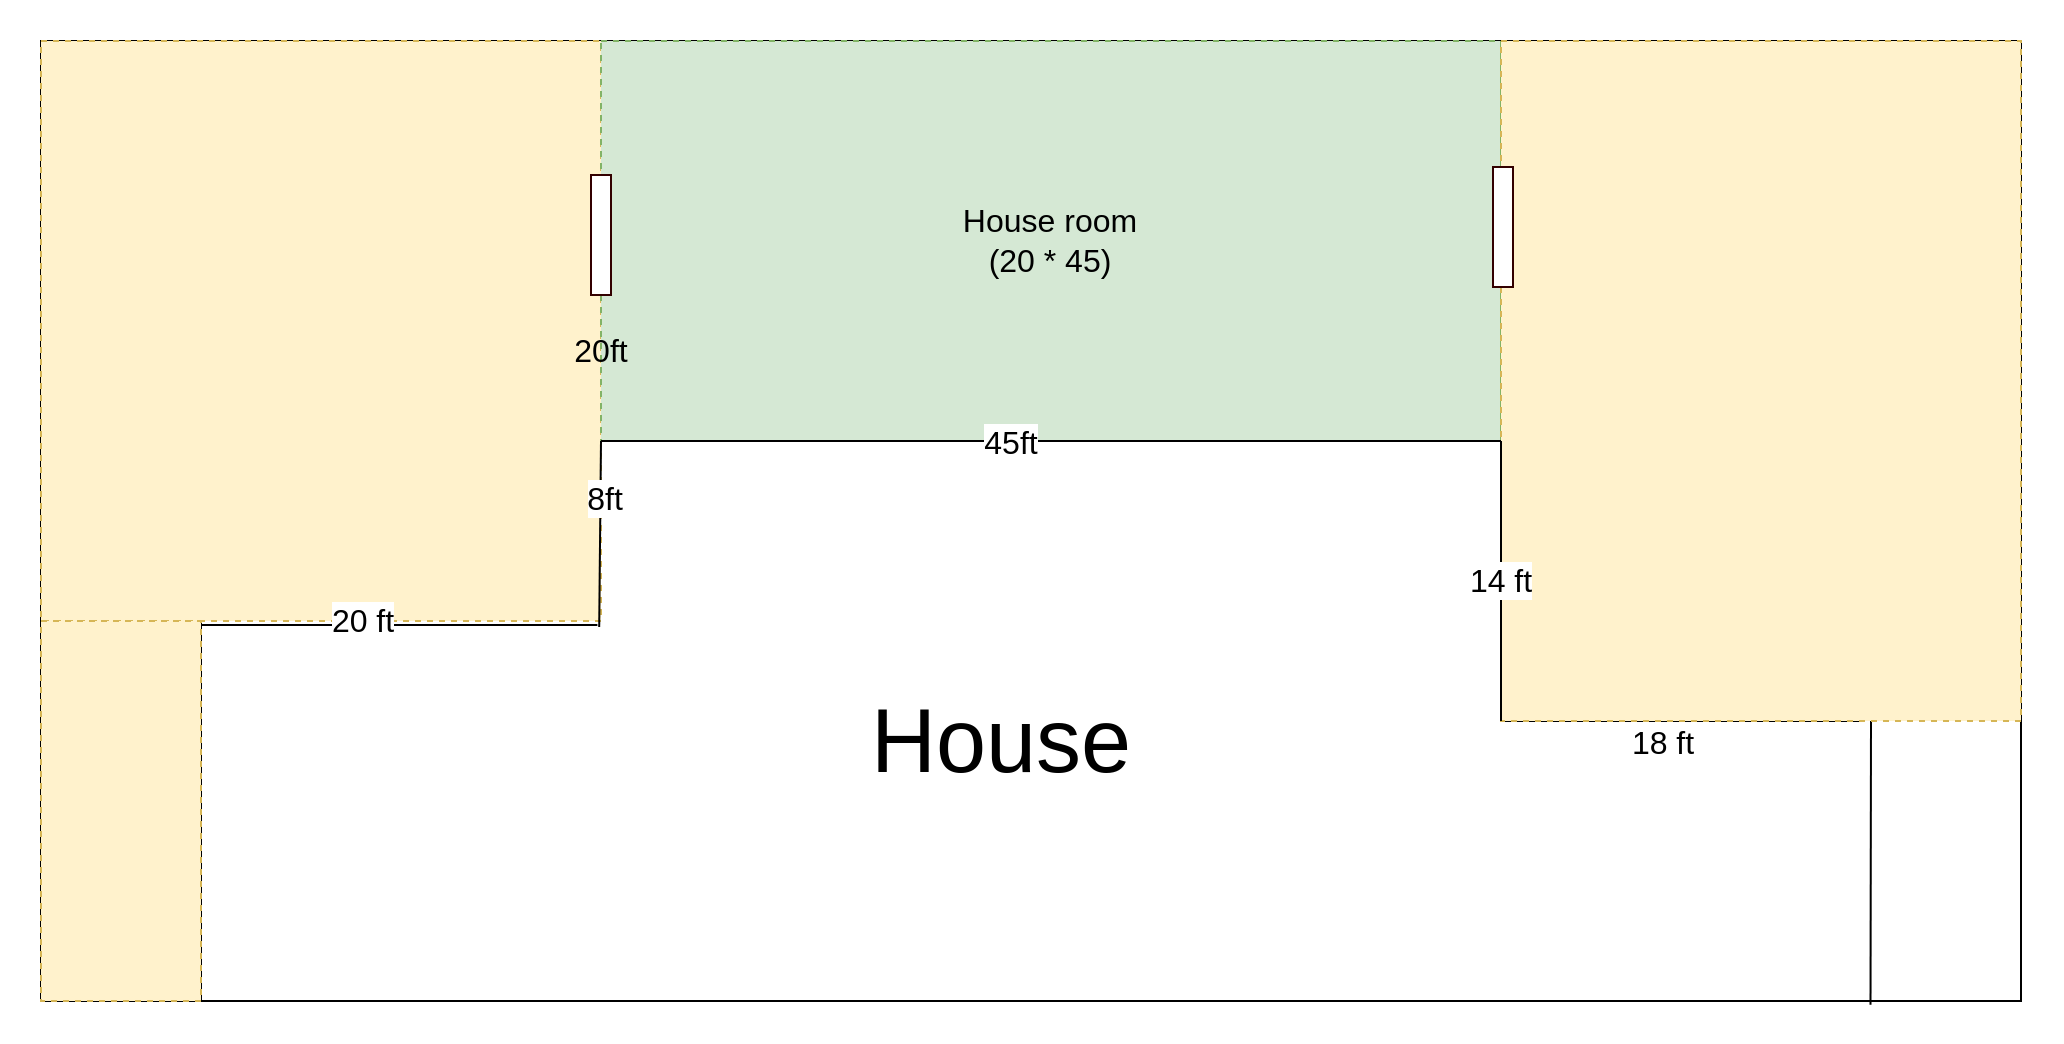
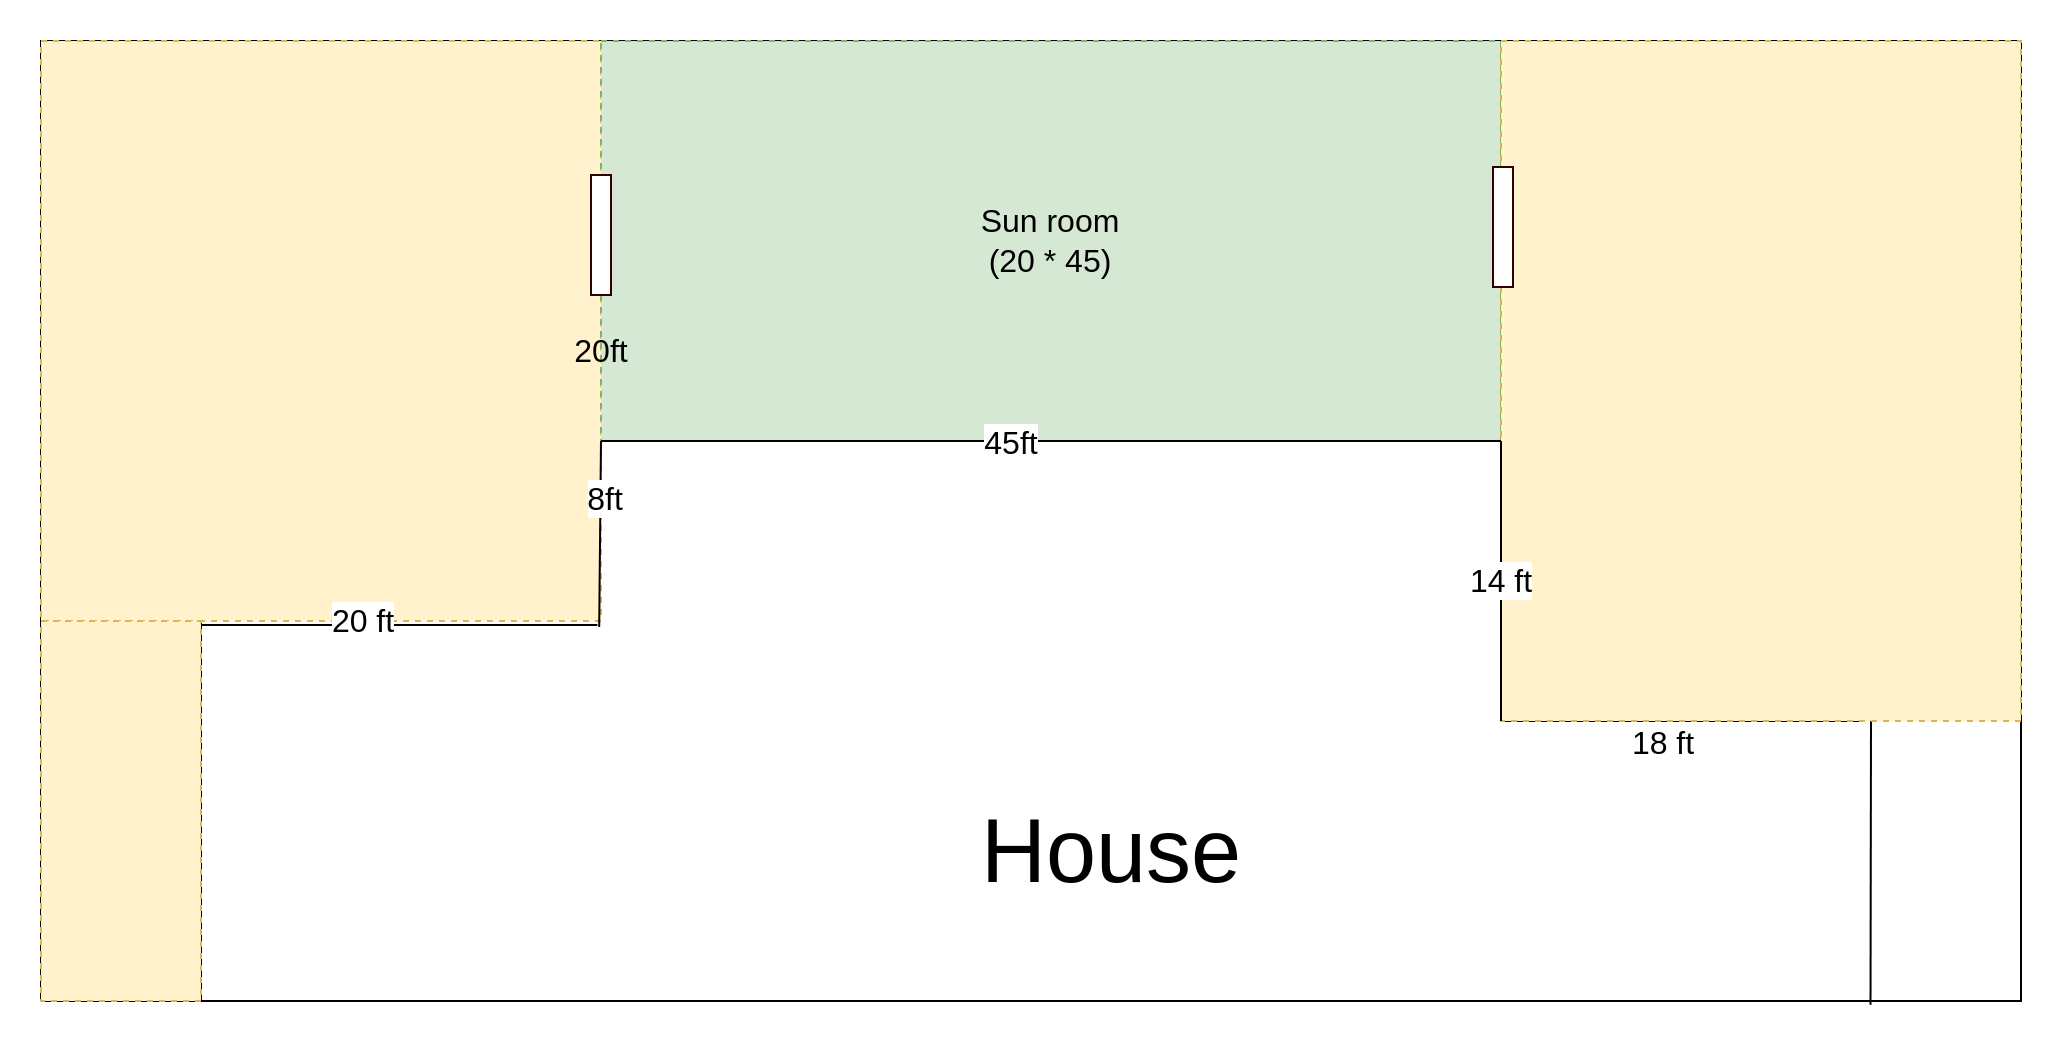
node "House room (20 * 45)": label "House room (20 * 45)" -> "Sun room (20 * 45)"
node "House": moved (1001, 741) -> (1111, 851)
